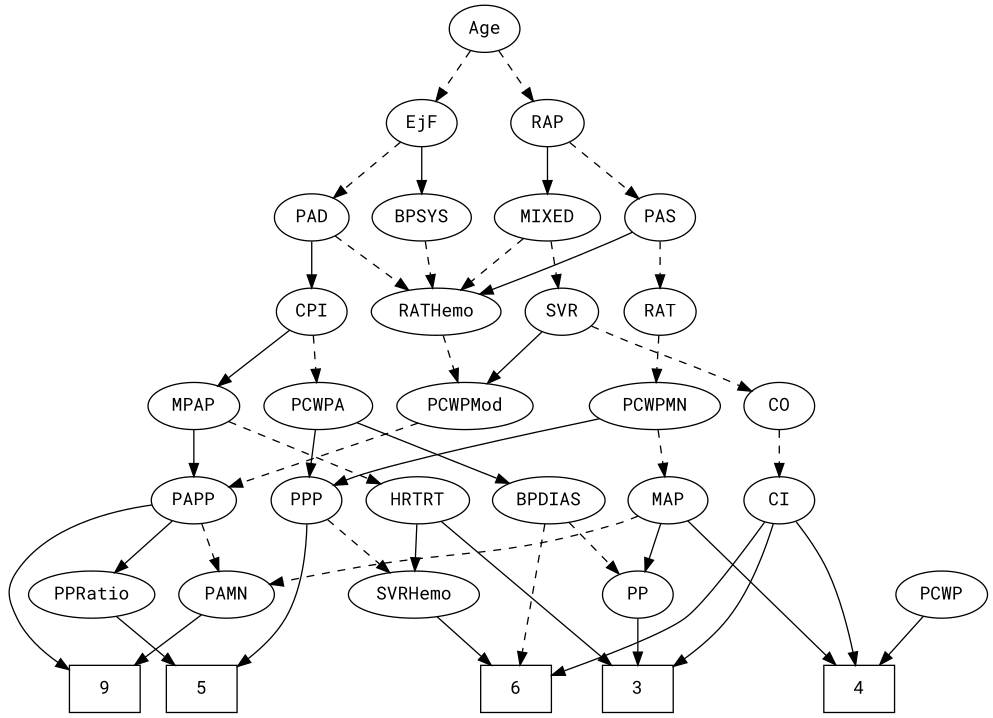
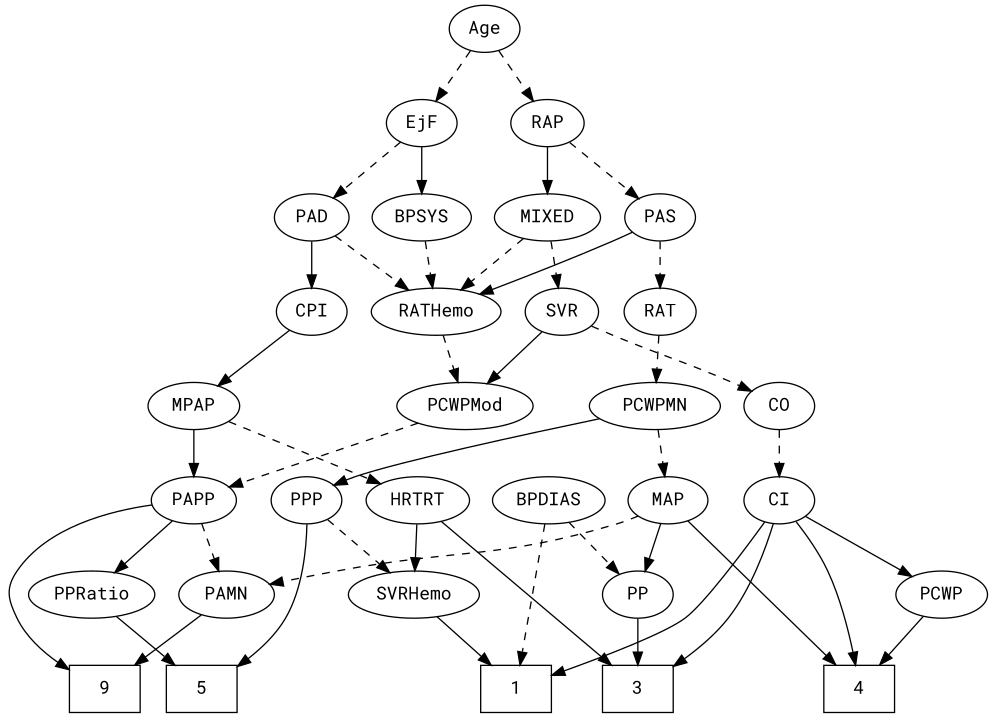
node "PCWPA": removed
edge "CI" -> "PCWP": added
node "6": label "6" -> "1"
